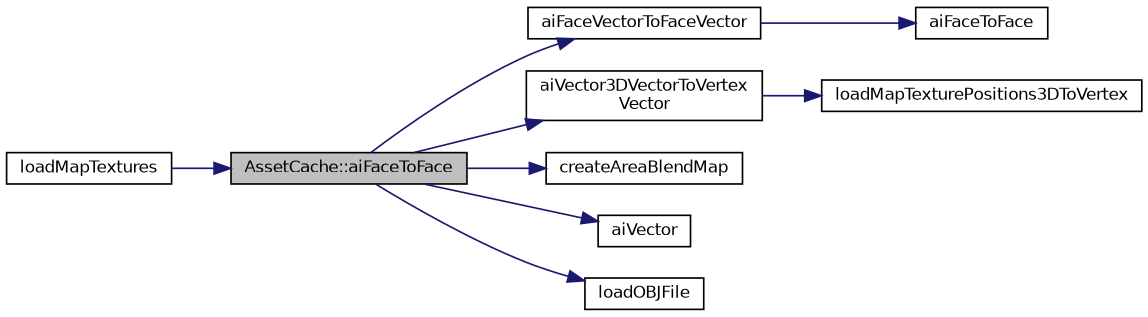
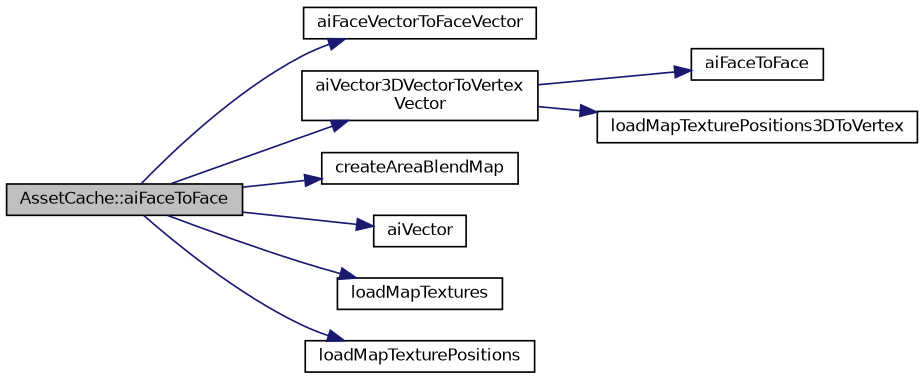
edge "aiFaceVectorToFaceVector" -> "aiFaceToFace": now "aiVector3DVectorToVertex Vector" -> "aiFaceToFace"
edge "loadMapTextures" -> "AssetCache::aiFaceToFace": reversed
node "loadOBJFile": label "loadOBJFile" -> "loadMapTexturePositions"
